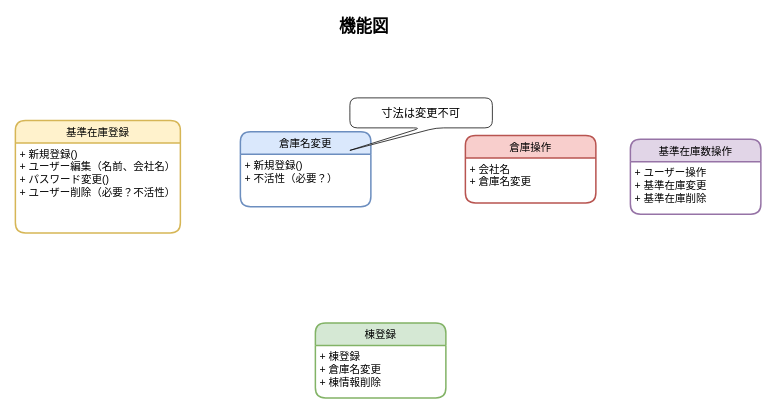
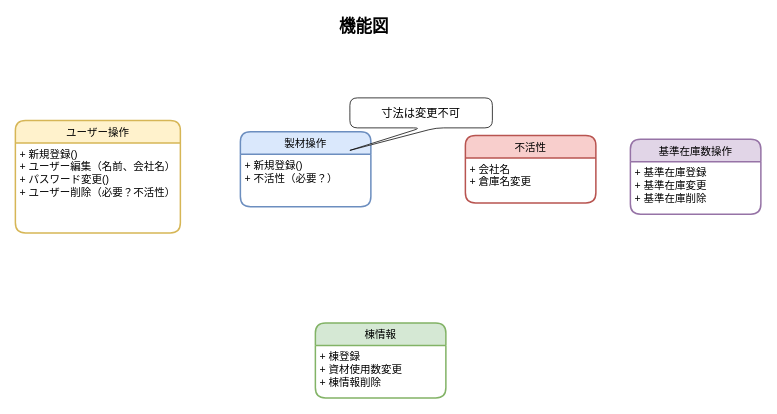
node "基準在庫登録": label "基準在庫登録" -> "ユーザー操作"
node "倉庫名変更": label "倉庫名変更" -> "製材操作"
node "倉庫操作": label "倉庫操作" -> "不活性"
node "+ ユーザー操作 + 基準在庫変更 + 基準在庫削除": label "+ ユーザー操作 + 基準在庫変更 + 基準在庫削除" -> "+ 基準在庫登録 + 基準在庫変更 + 基準在庫削除"
node "棟登録": label "棟登録" -> "棟情報"
node "+ 棟登録 + 倉庫名変更 + 棟情報削除": label "+ 棟登録 + 倉庫名変更 + 棟情報削除" -> "+ 棟登録 + 資材使用数変更 + 棟情報削除"
